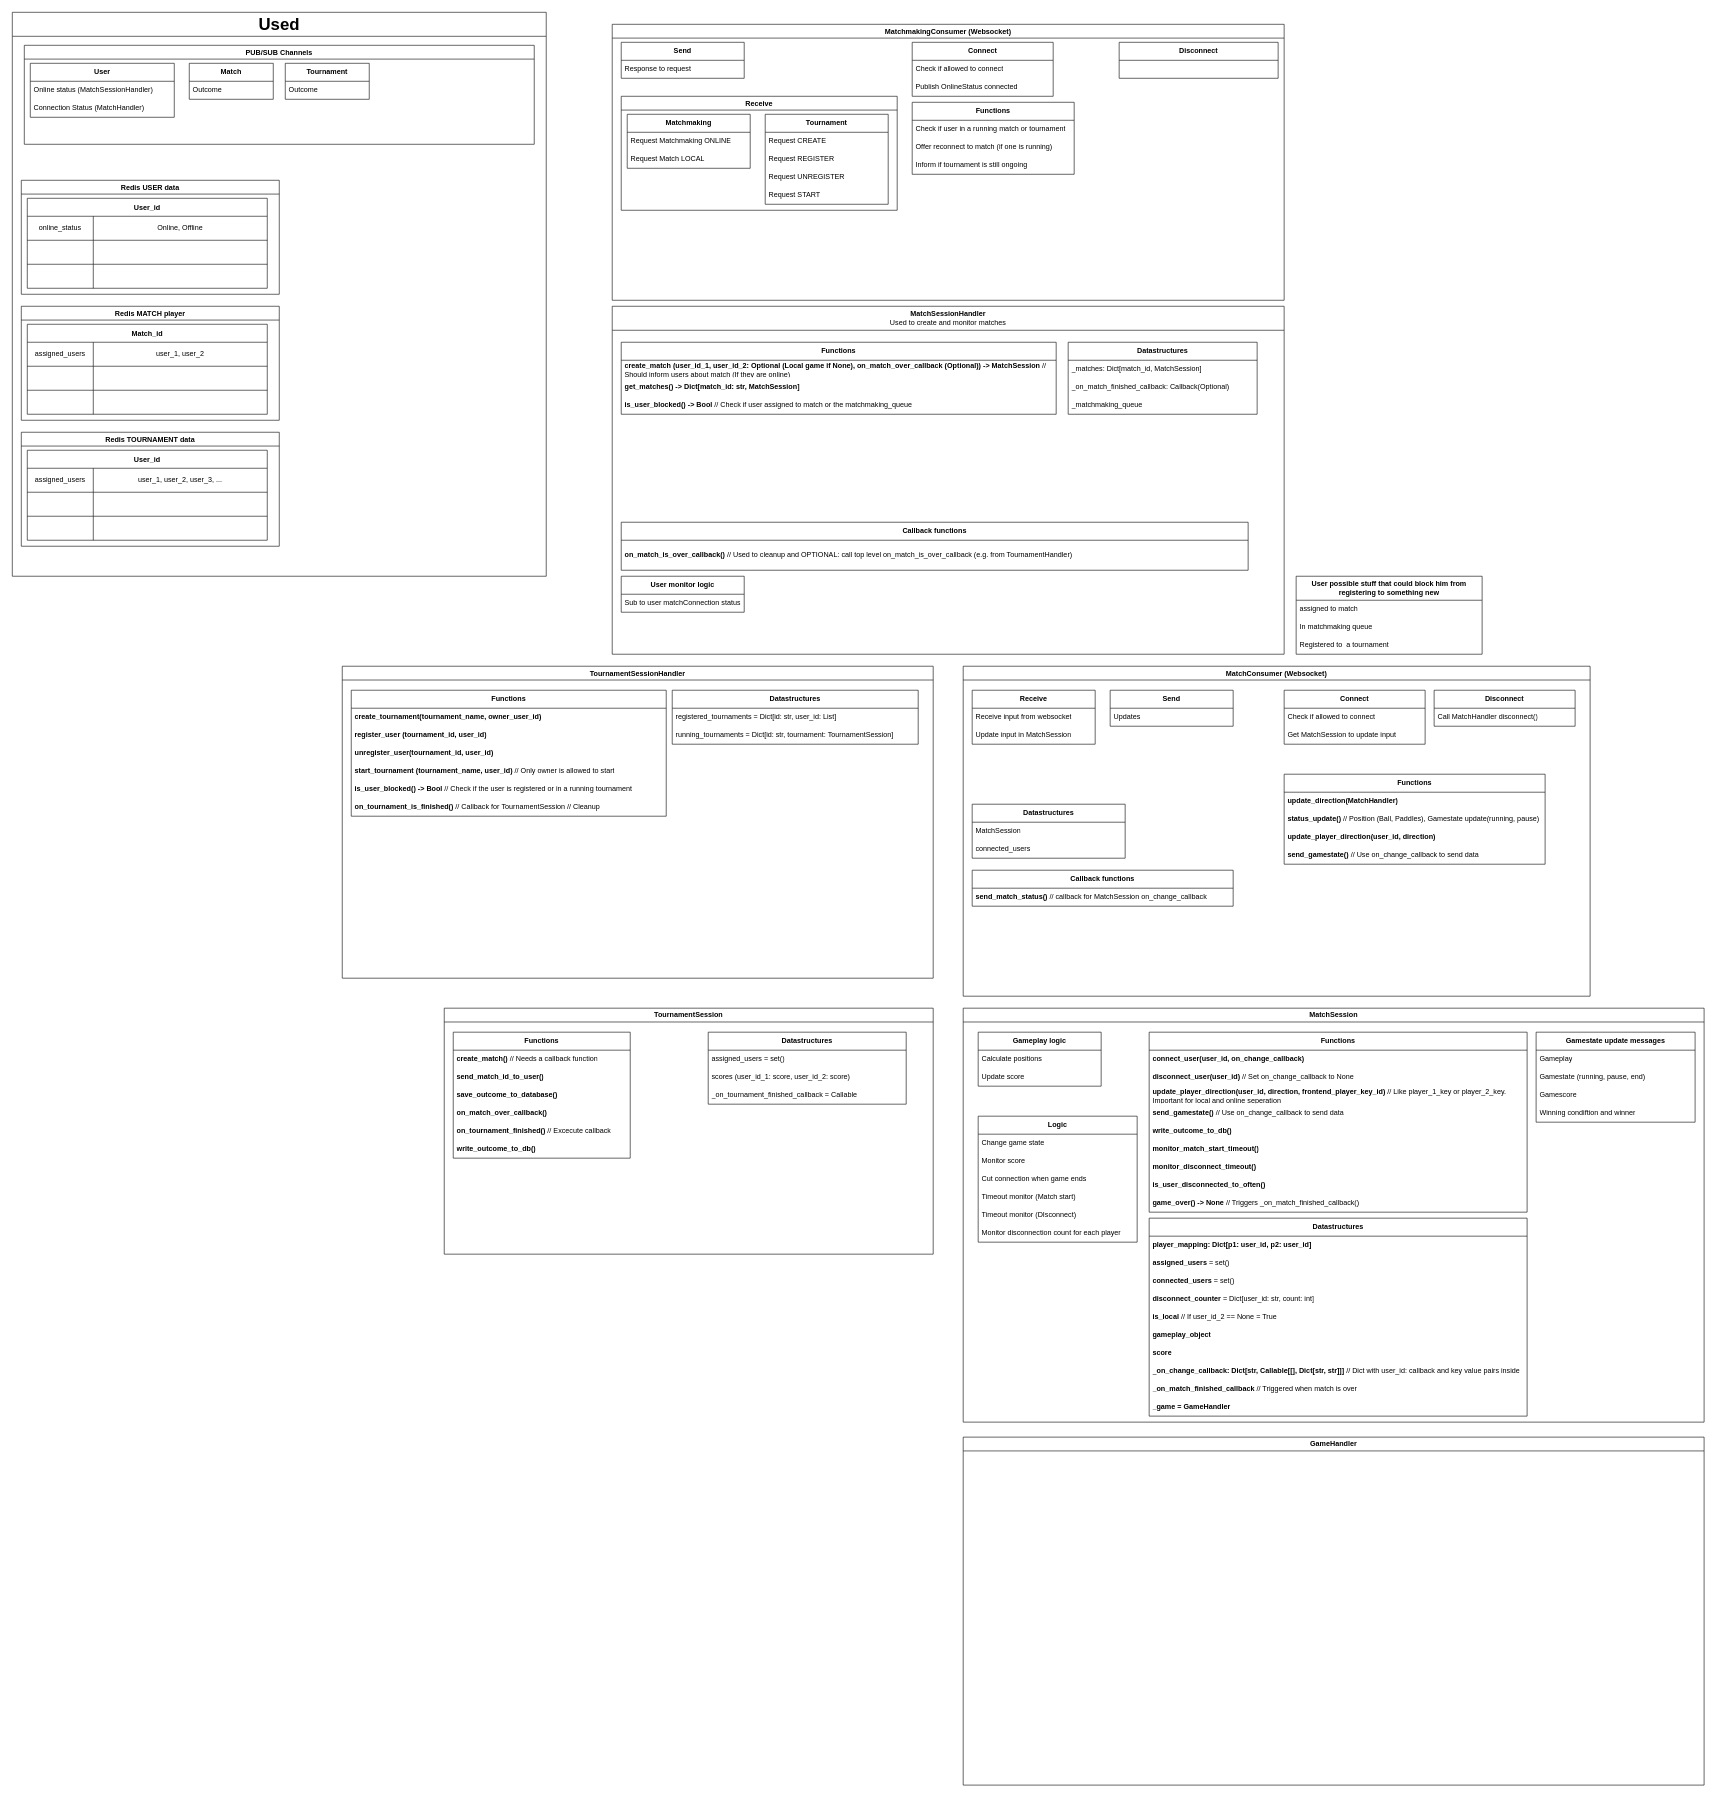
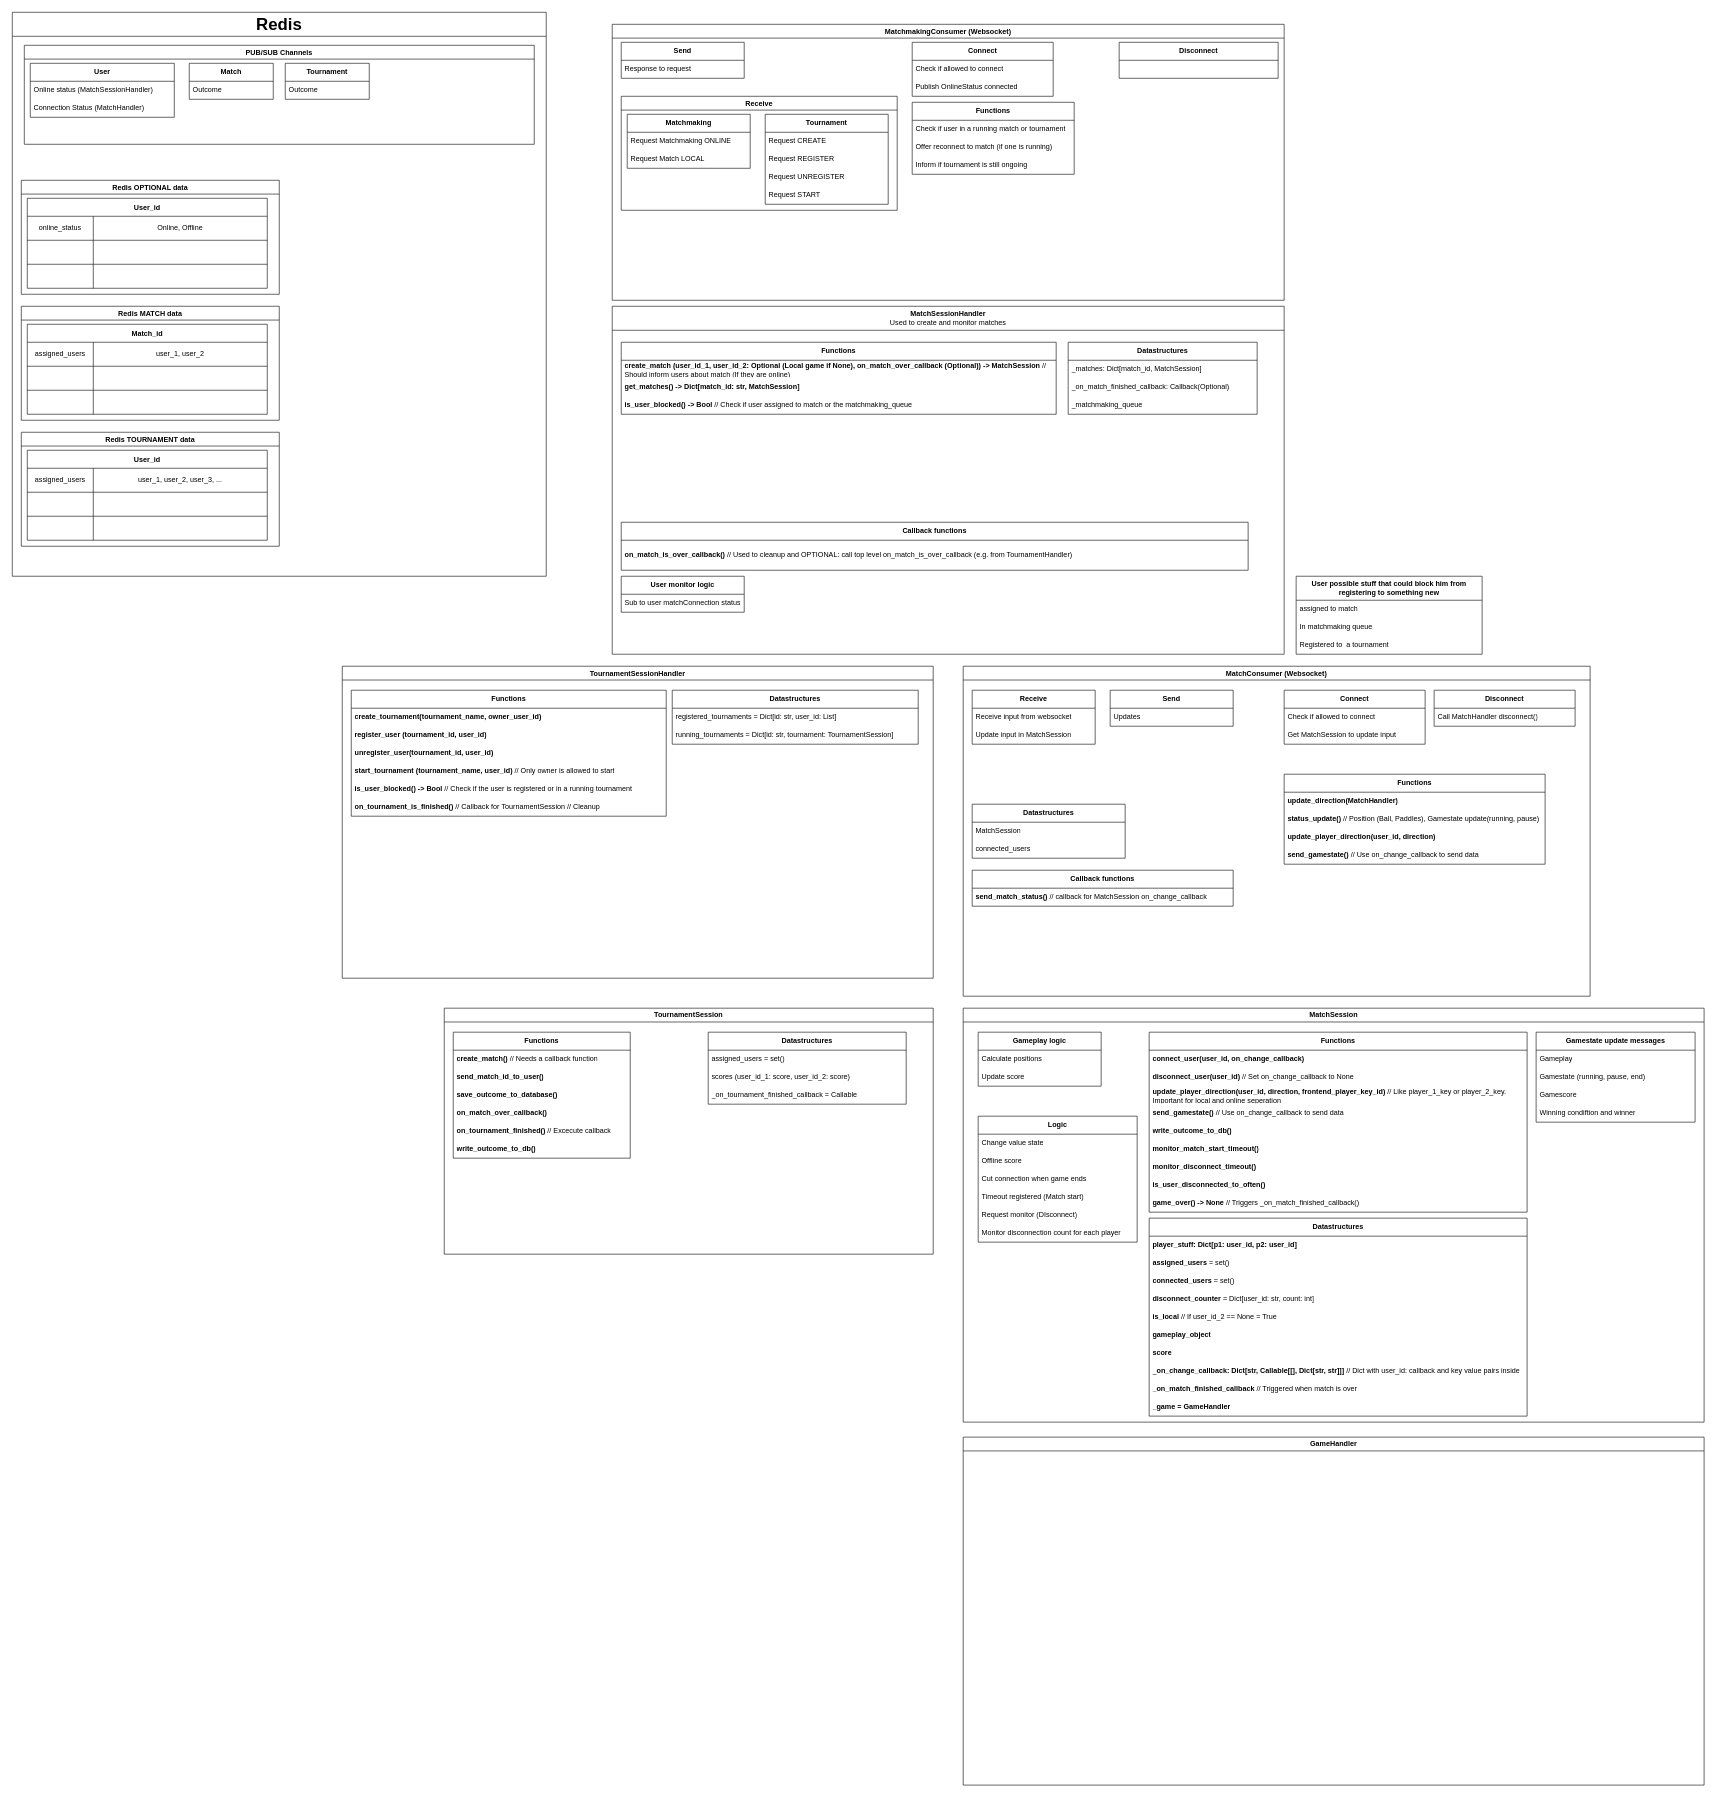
node "Used": label "Used" -> "Redis"
node "Redis USER data": label "Redis USER data" -> "Redis OPTIONAL data"
node "Redis MATCH player": label "Redis MATCH player" -> "Redis MATCH data"
node "Change game state": label "Change game state" -> "Change value state"
node "Monitor score": label "Monitor score" -> "Offline score"
node "Timeout monitor (Match start)": label "Timeout monitor (Match start)" -> "Timeout registered (Match start)"
node "Timeout monitor (DIsconnect)": label "Timeout monitor (DIsconnect)" -> "Request monitor (DIsconnect)"
node "player_mapping: Dict[p1: user_id, p2: user_id]": label "player_mapping: Dict[p1: user_id, p2: user_id]" -> "player_stuff: Dict[p1: user_id, p2: user_id]"
